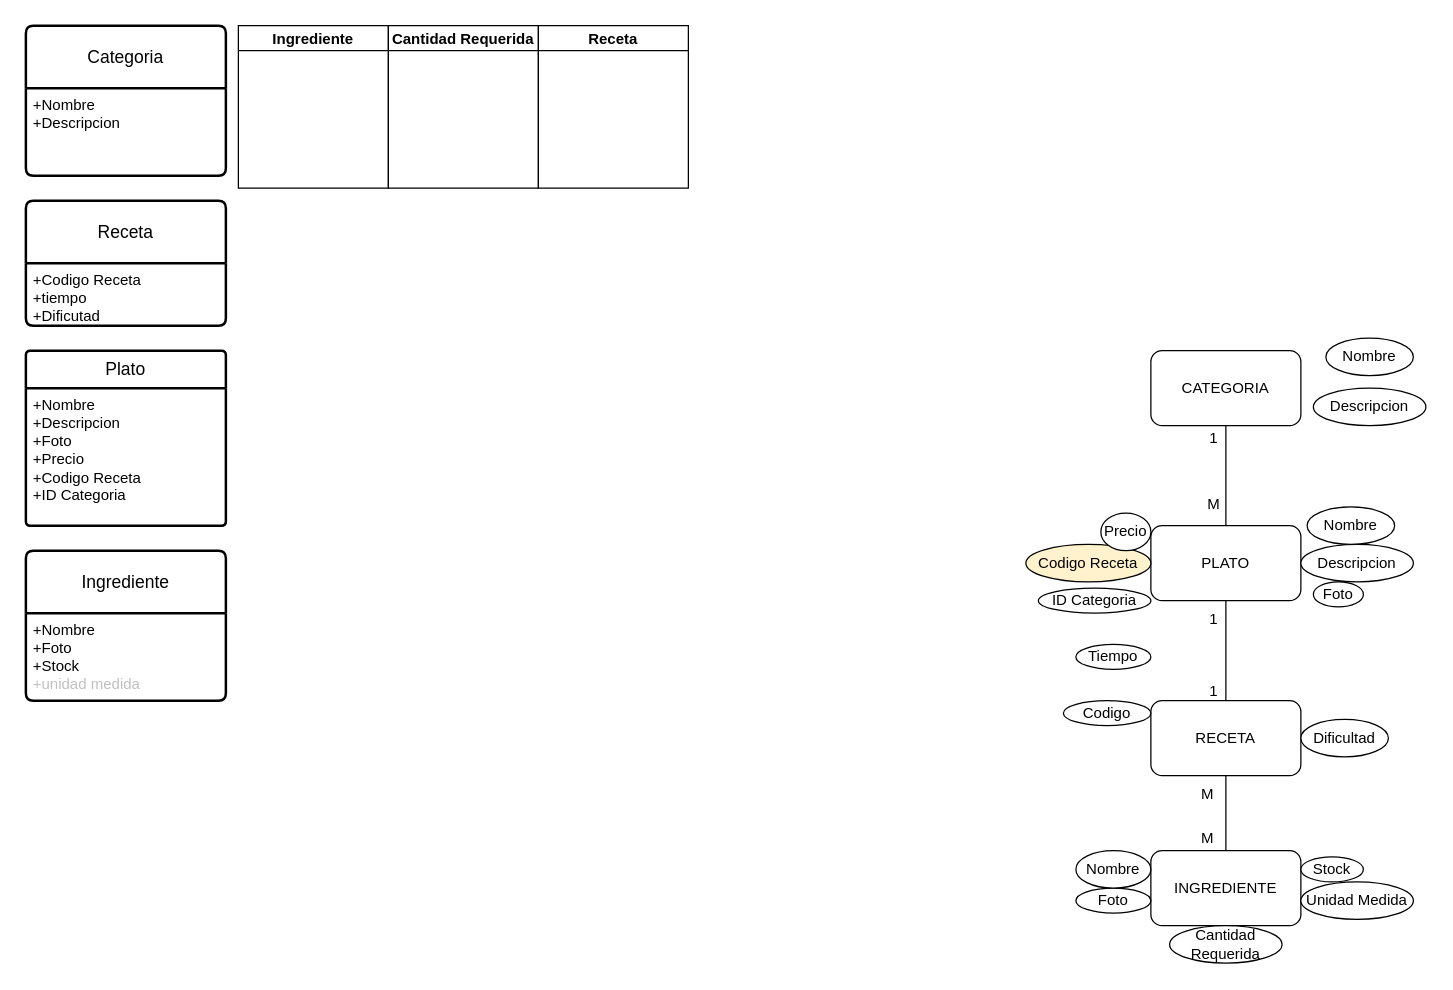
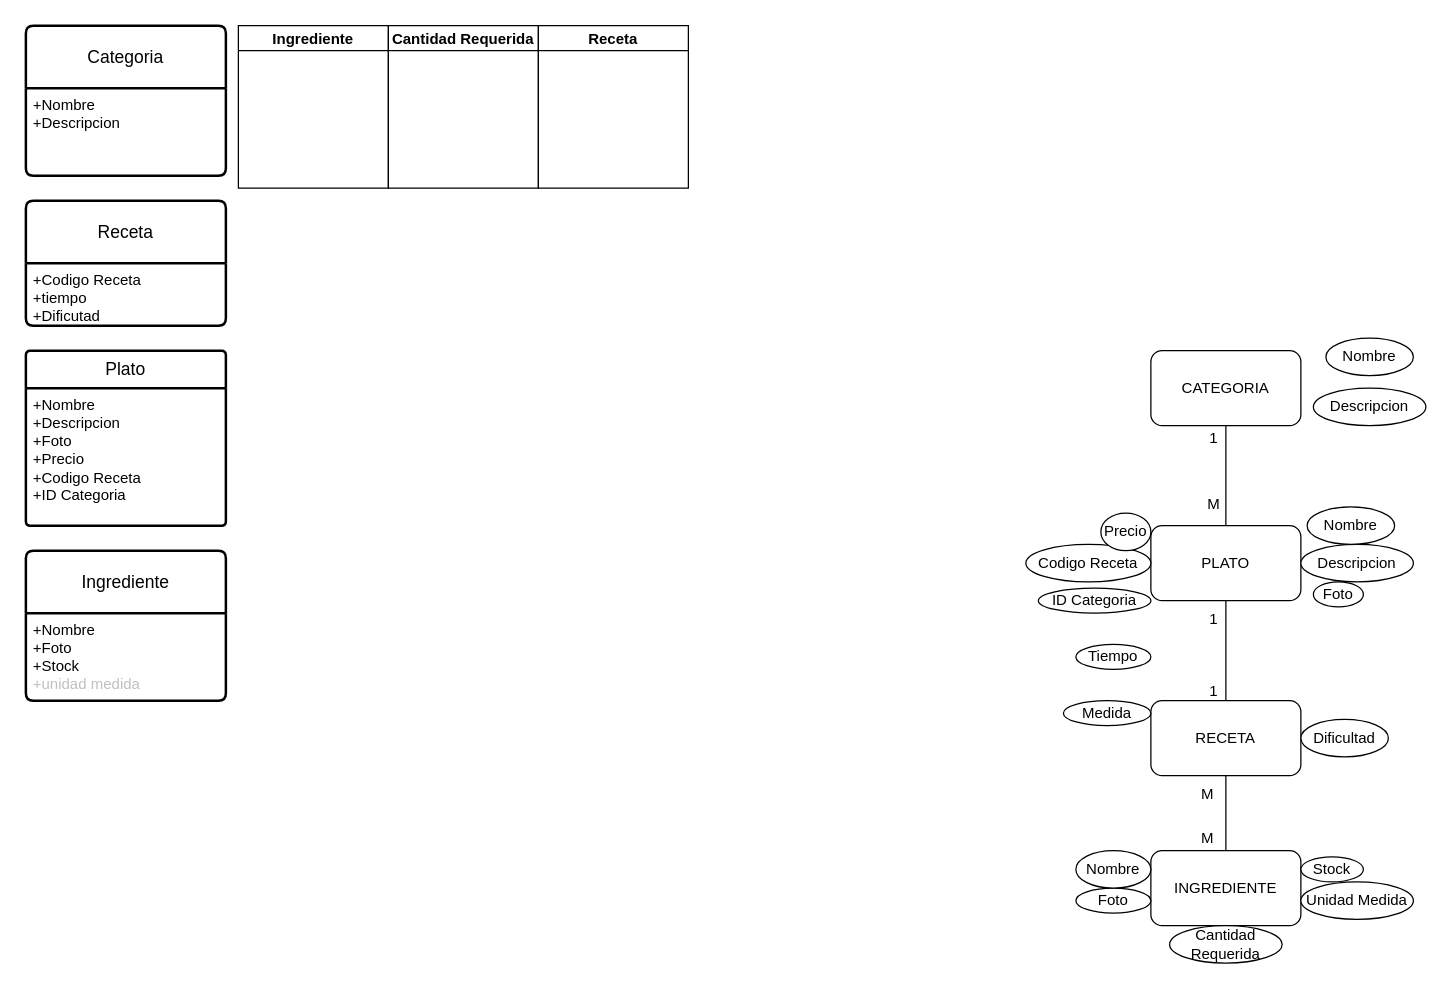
node "Codigo Receta": fillcolor #fff2cc -> #ffffff
node "Codigo": label "Codigo" -> "Medida"
